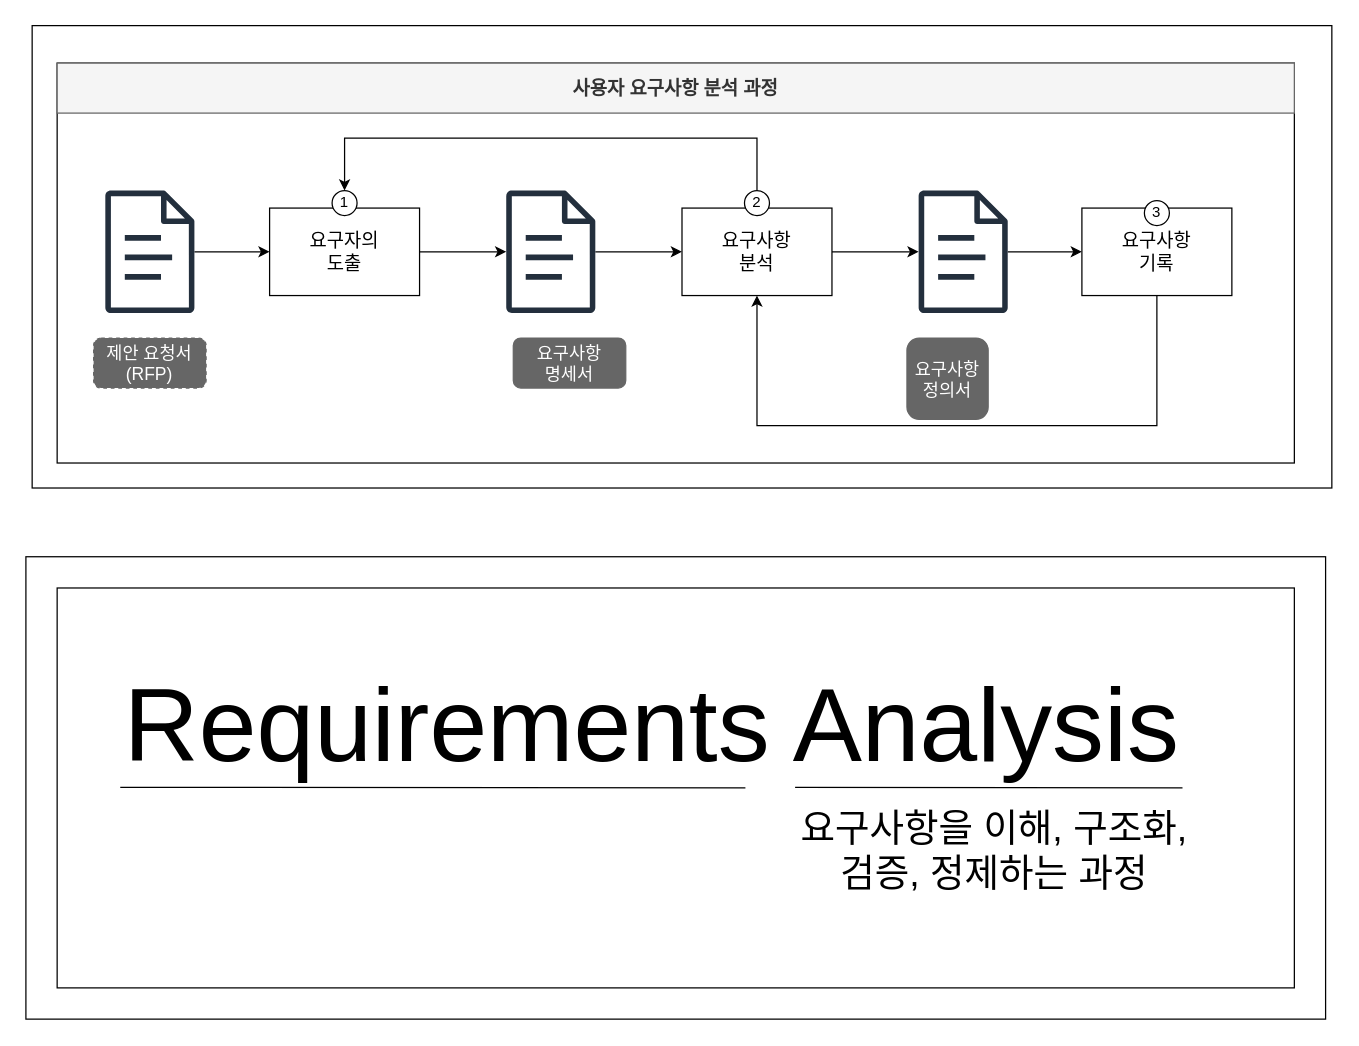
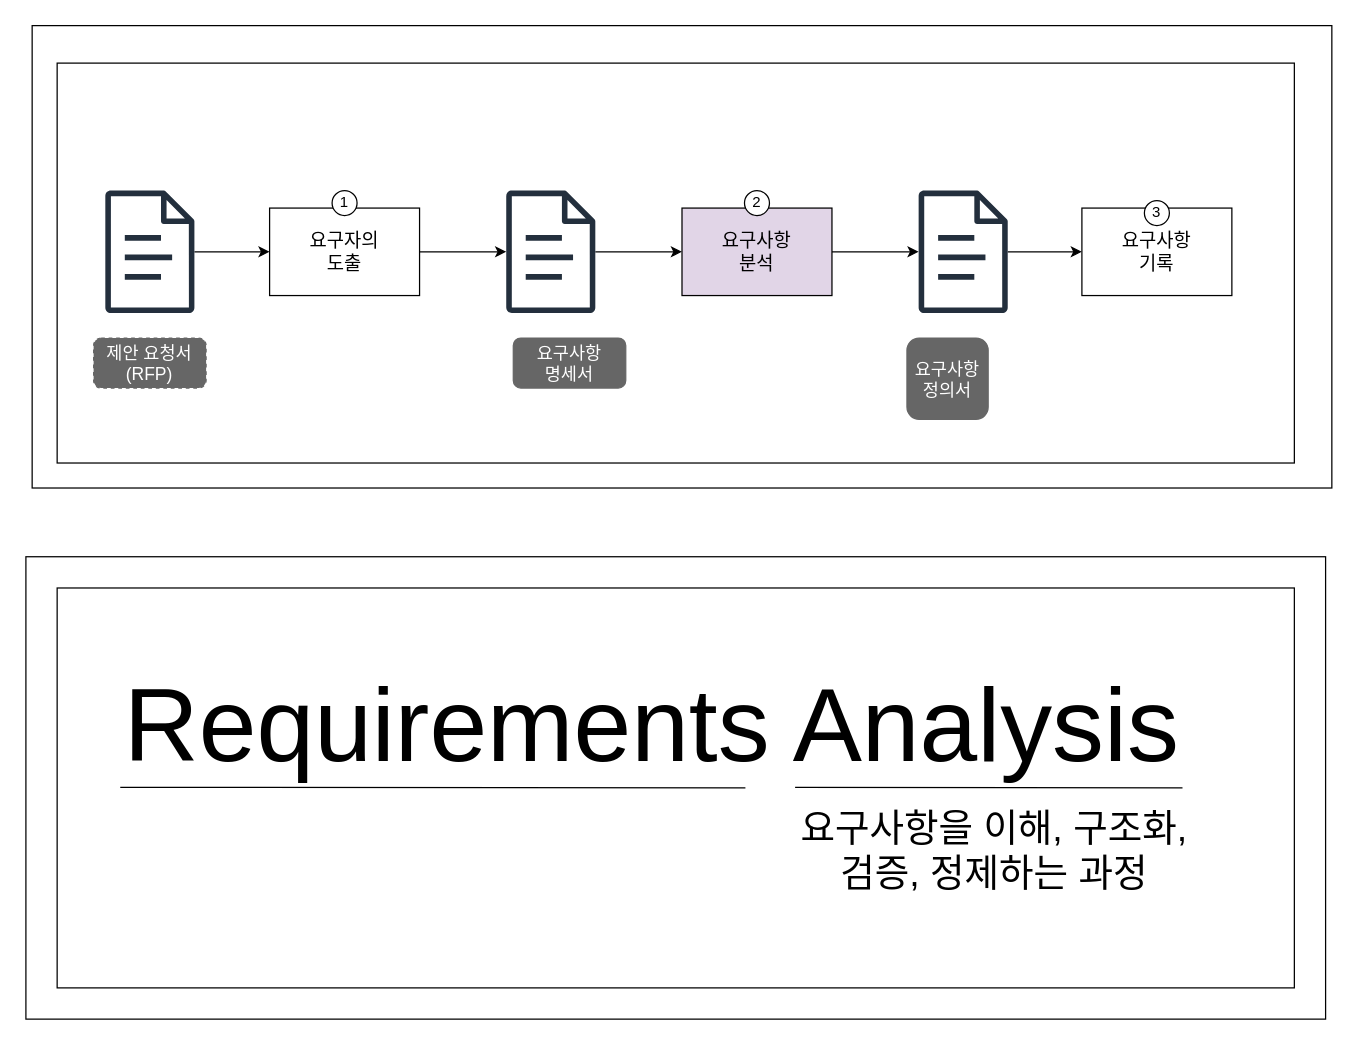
node "사용자 요구사항 분석 과정": removed
edge "요구사항 분석" -> "1": removed
node "요구사항 분석": fillcolor #ffffff -> #e1d5e7
edge "요구사항 기록" -> "요구사항 분석": removed
